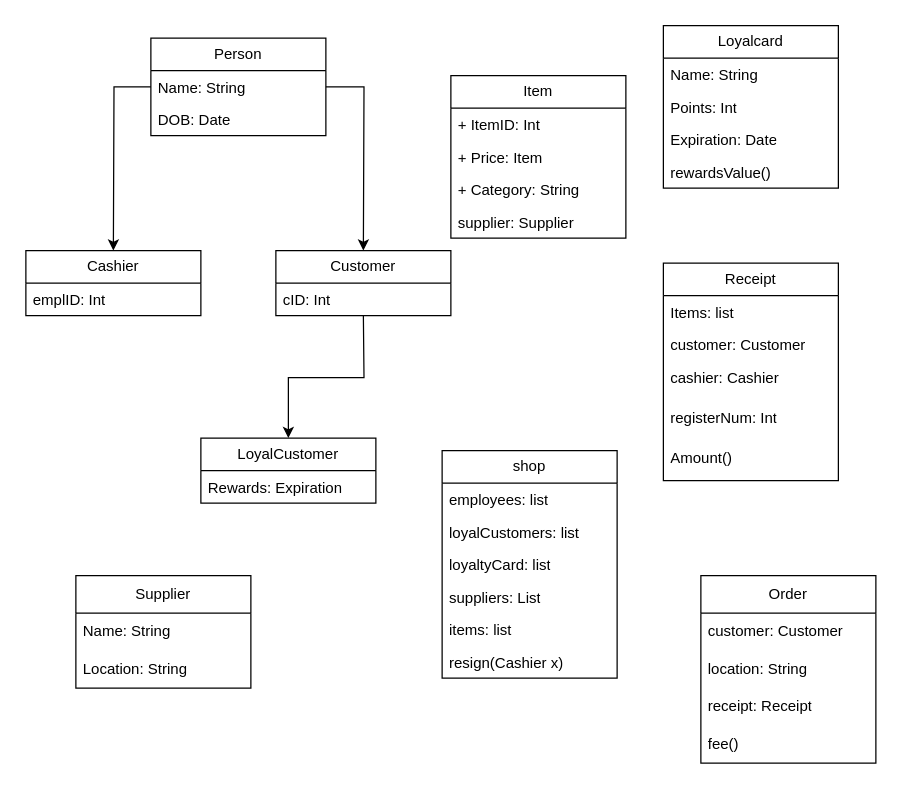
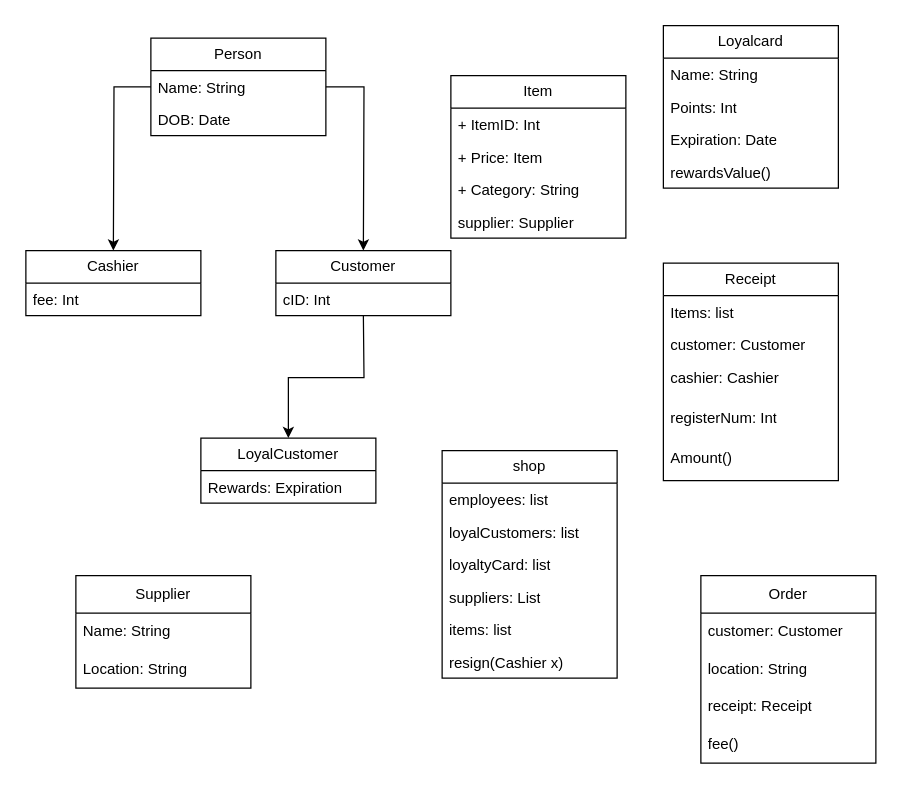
node "emplID: Int": label "emplID: Int" -> "fee: Int"
